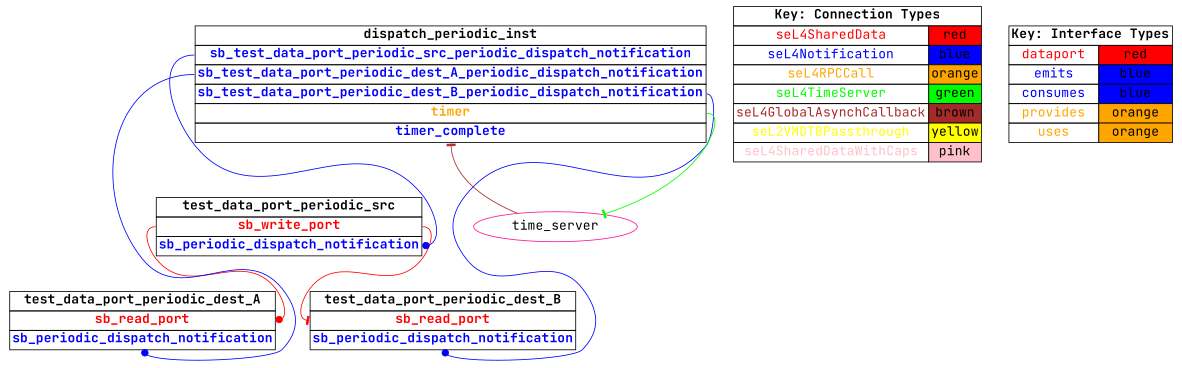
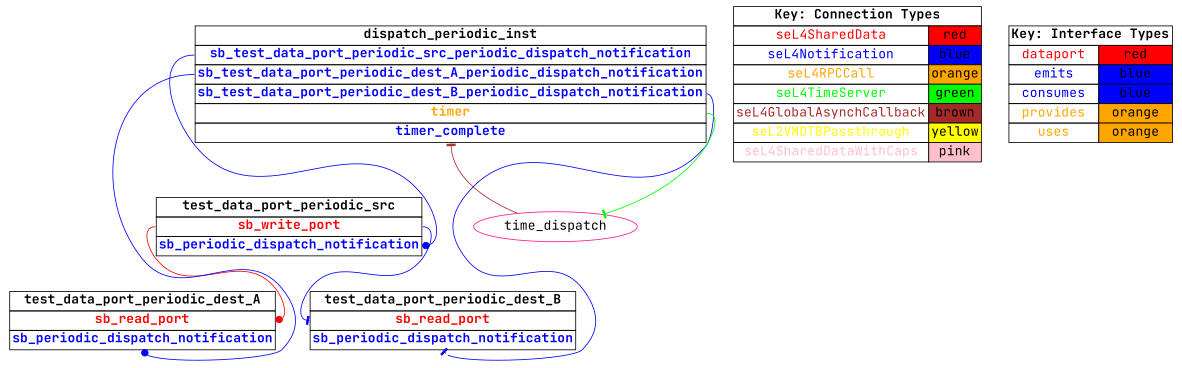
node "time_server": label "time_server" -> "time_dispatch"
edge "dispatch_periodic_inst" -> "test_data_port_periodic_dest_B": arrowhead dot -> tee
edge "test_data_port_periodic_src" -> "test_data_port_periodic_dest_B": color red -> blue
